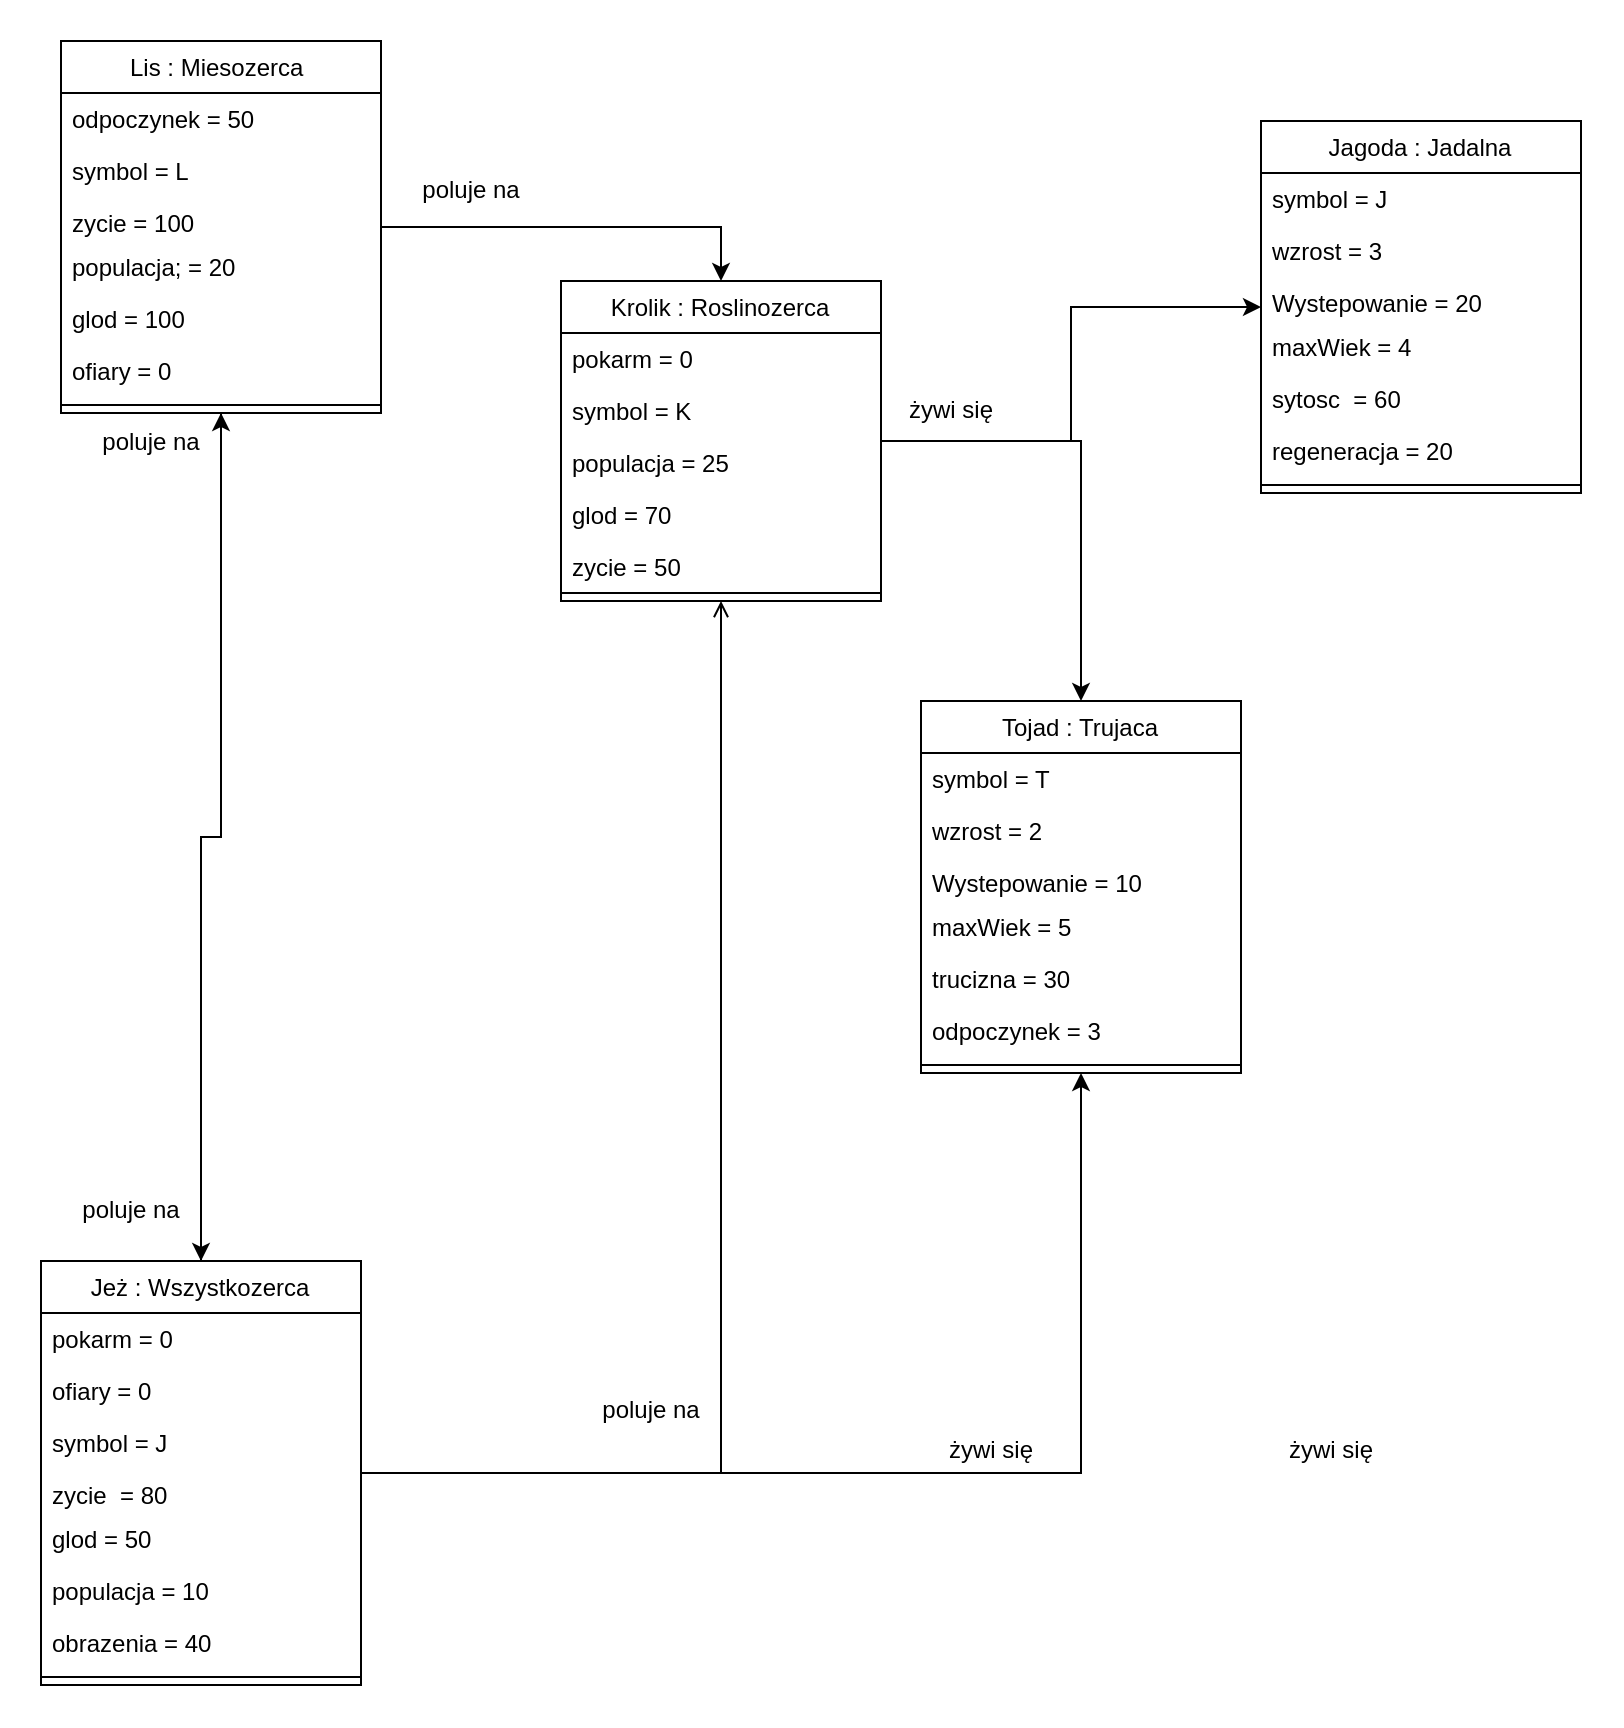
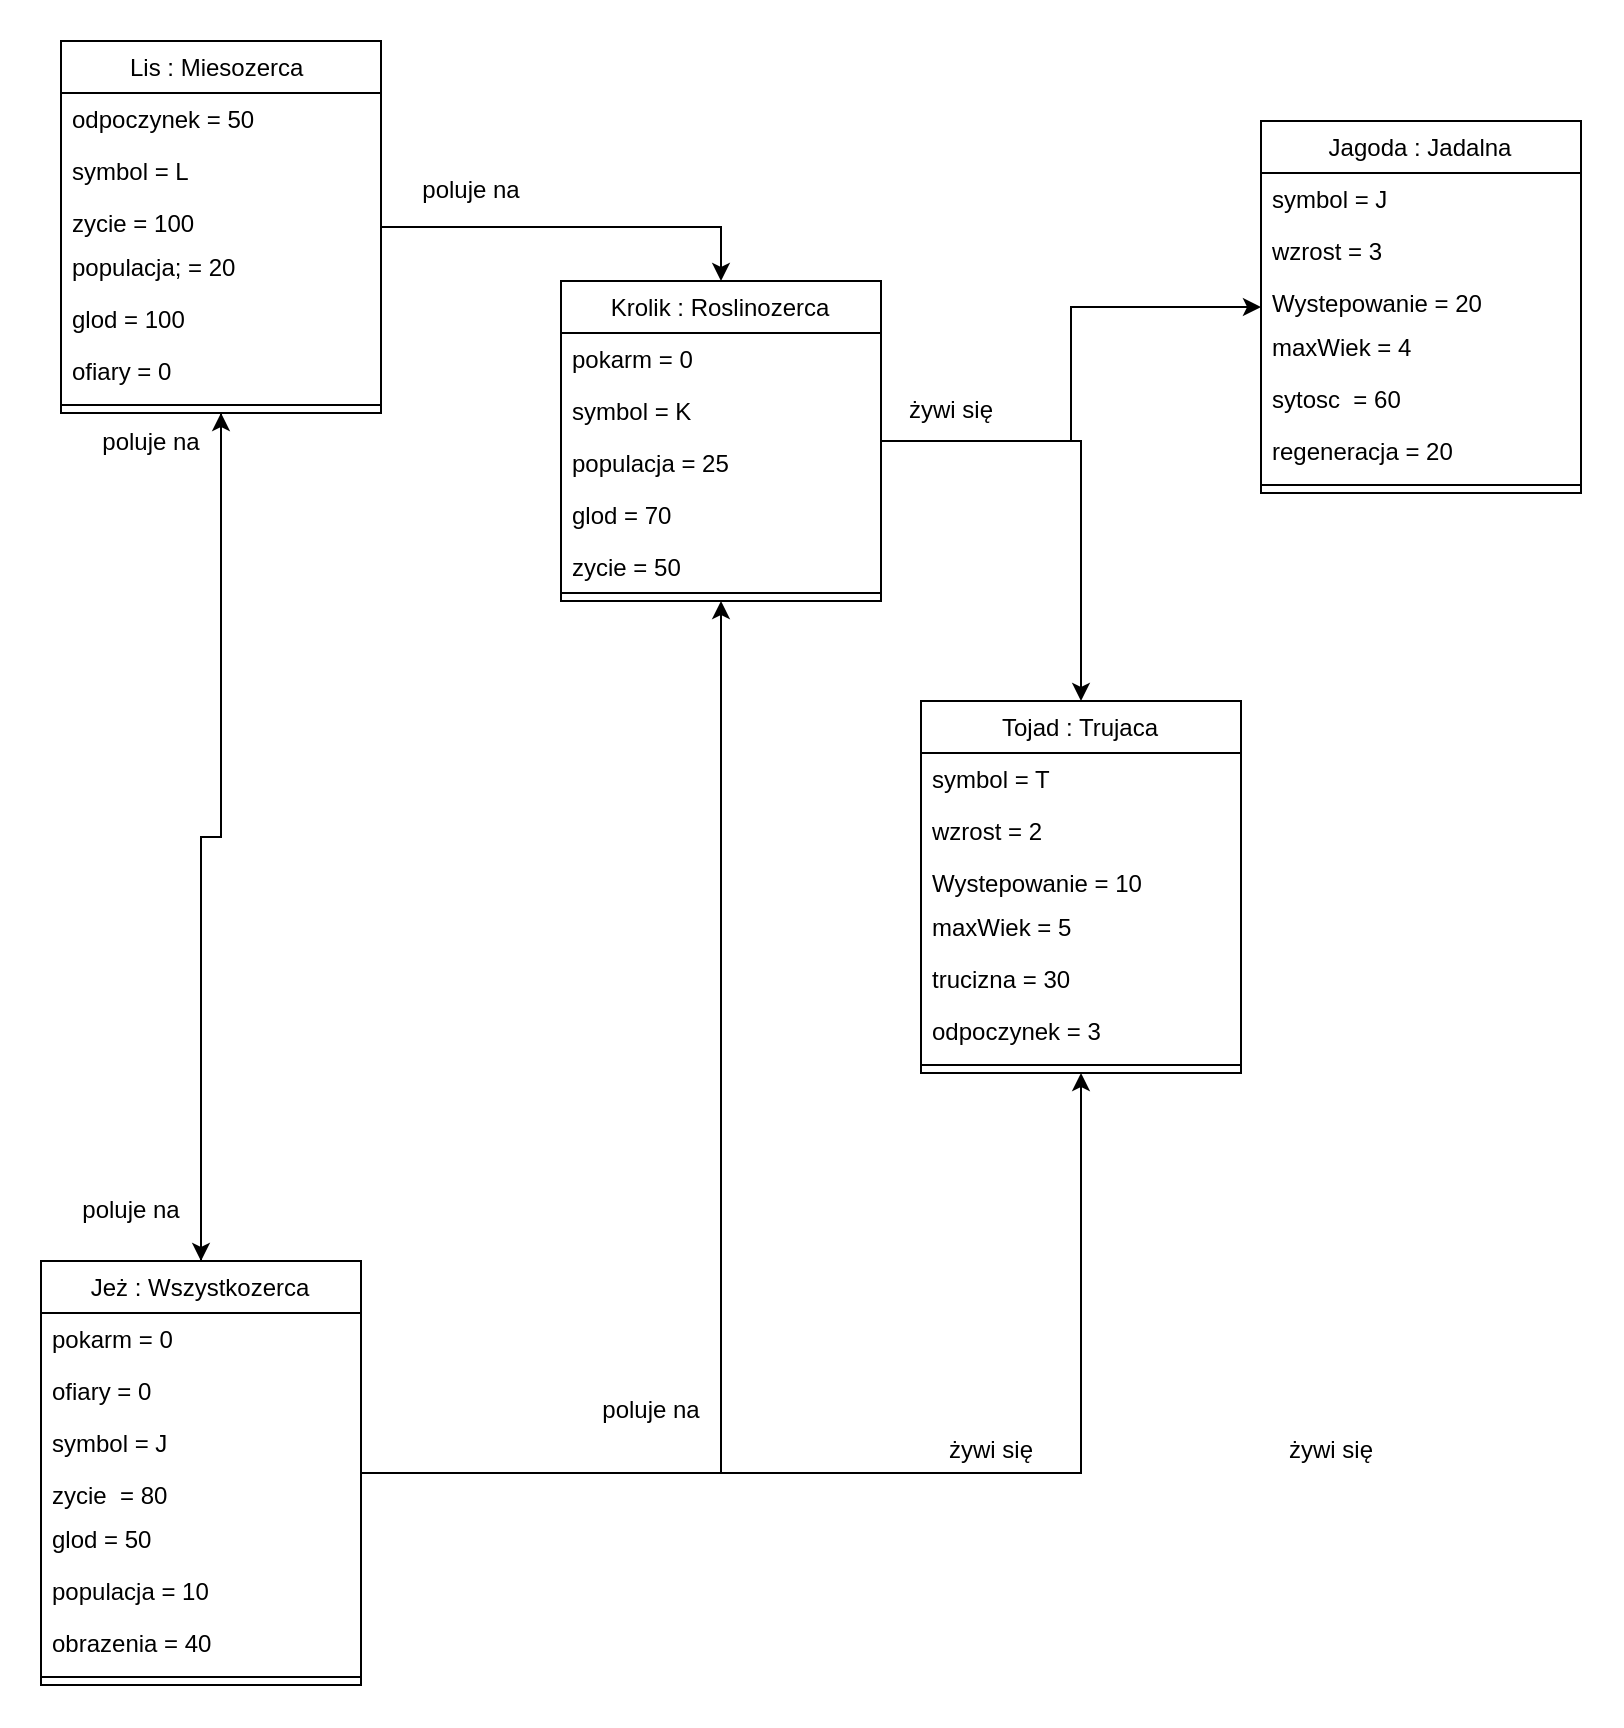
edge "Jeż : Wszystkozerca" -> "Krolik : Roslinozerca": arrowhead open -> classic
